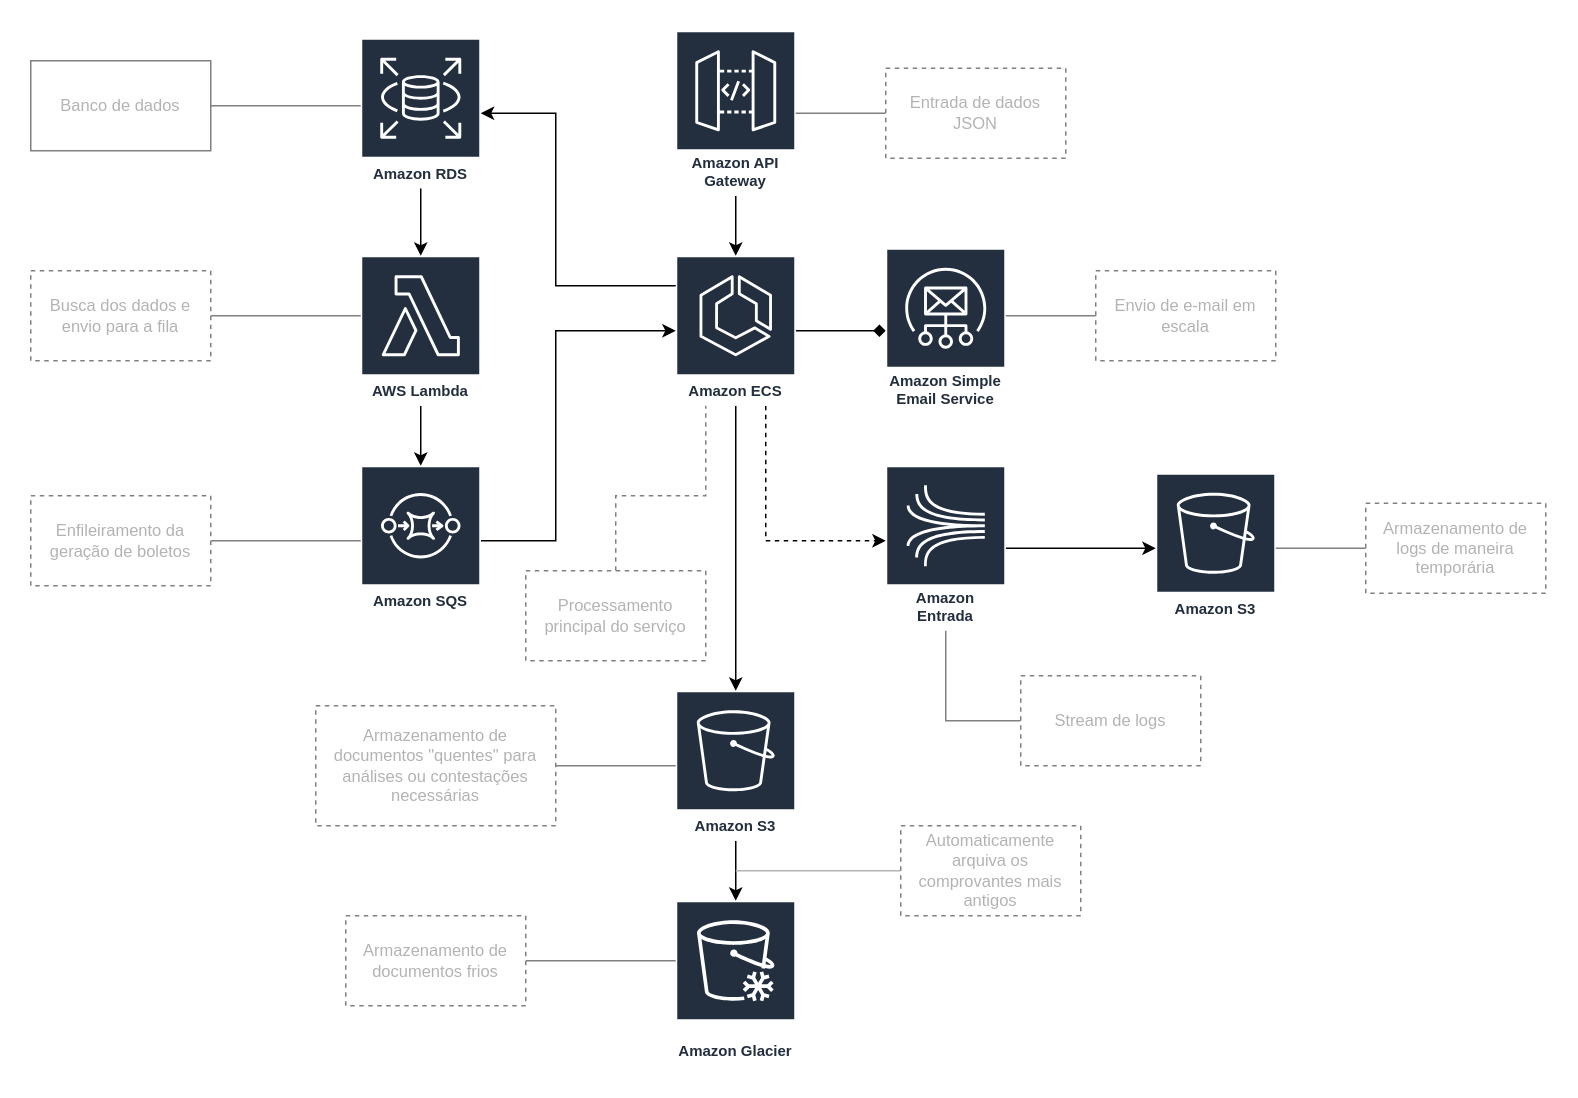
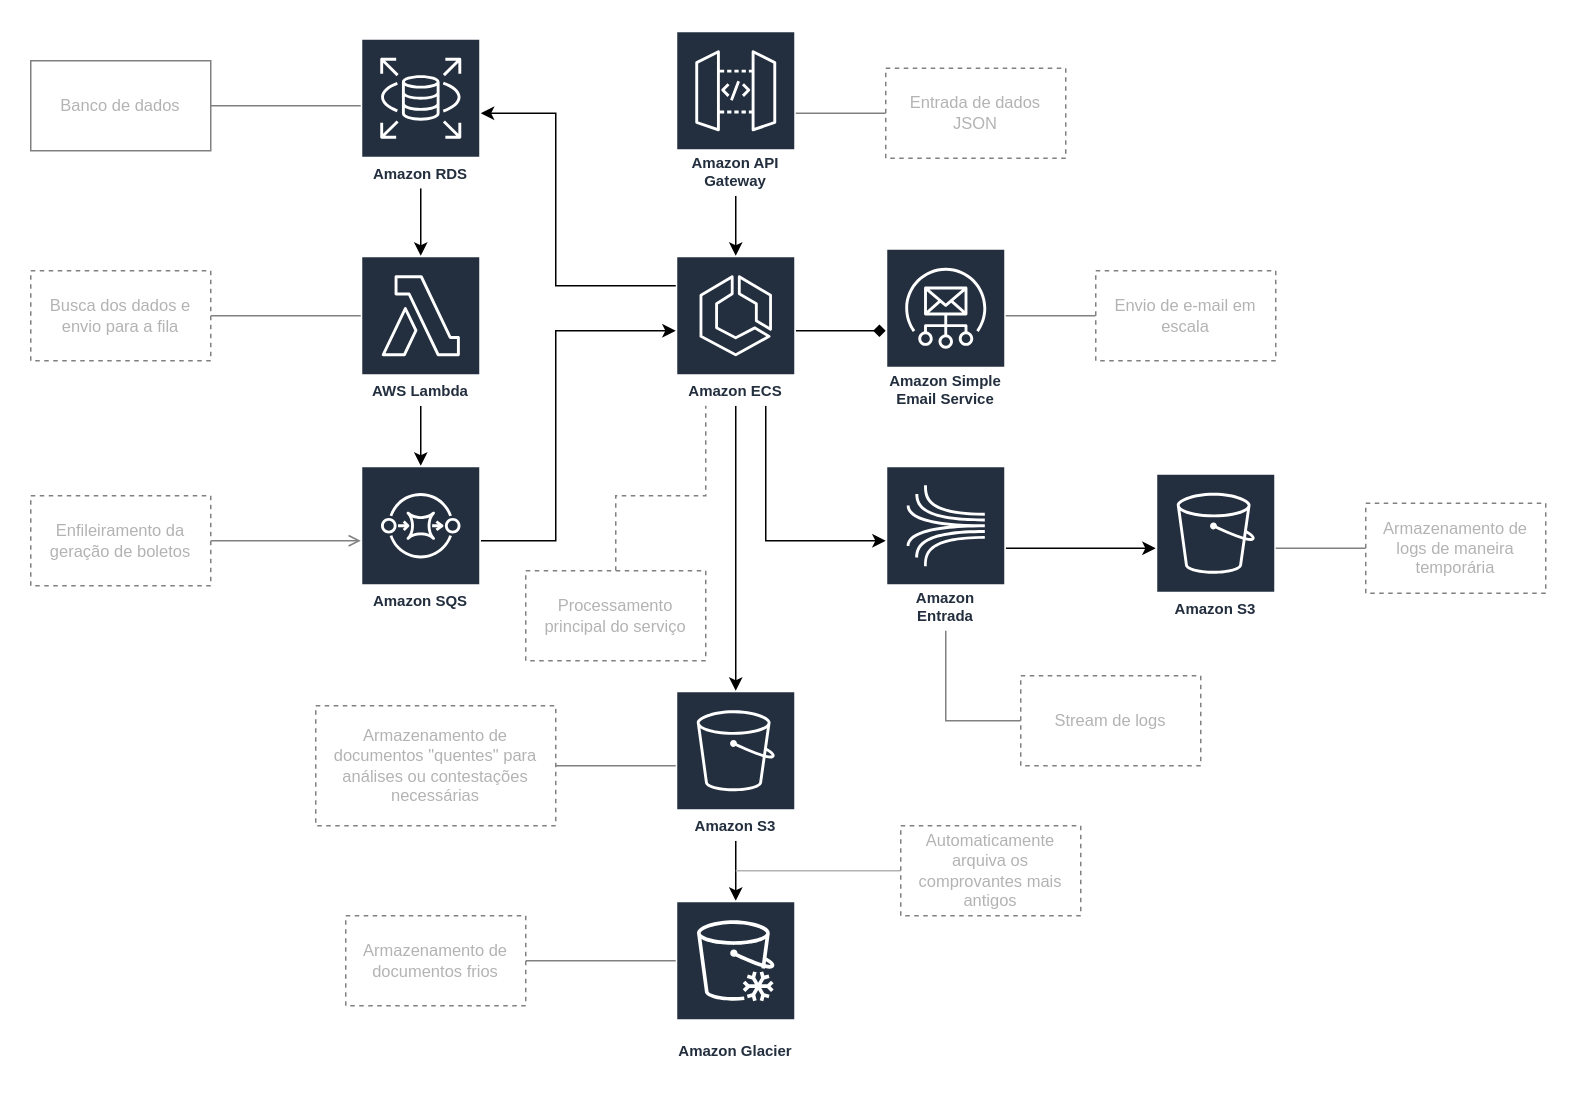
edge "Amazon ECS" -> "Amazon Entrada": style dashed -> solid
edge "Enfileiramento da geração de boletos" -- "Amazon SQS": arrowhead none -> open
